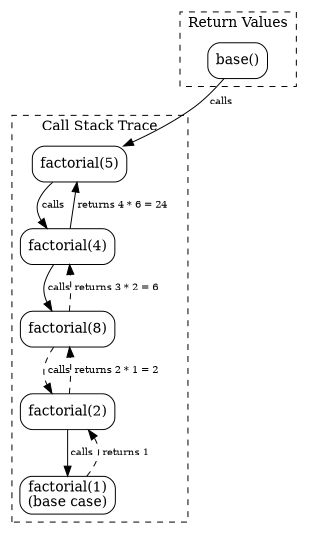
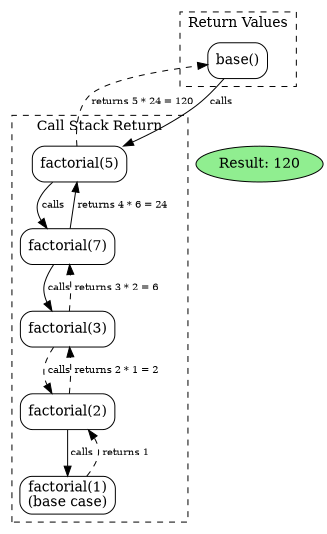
edge "factorial(5)" -> "base()": added, label "returns 5 * 24 = 120"
cluster "Call Stack Trace": label "Call Stack Trace" -> "Call Stack Return"
node "Result: 120": added
node "factorial(4)": label "factorial(4)" -> "factorial(7)"
node "factorial(8)": label "factorial(8)" -> "factorial(3)"
